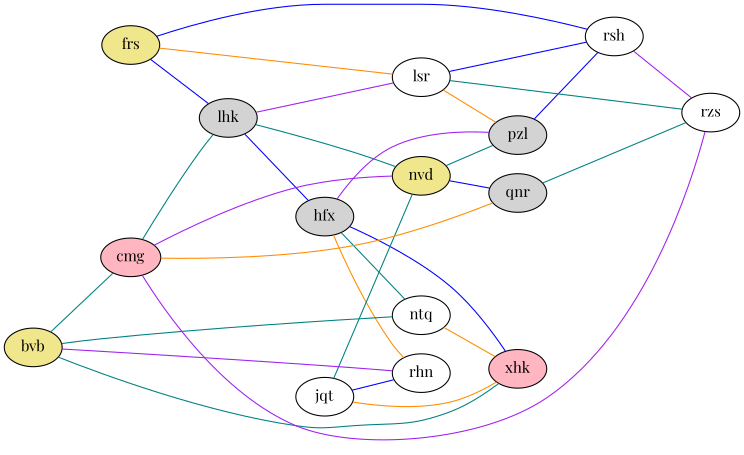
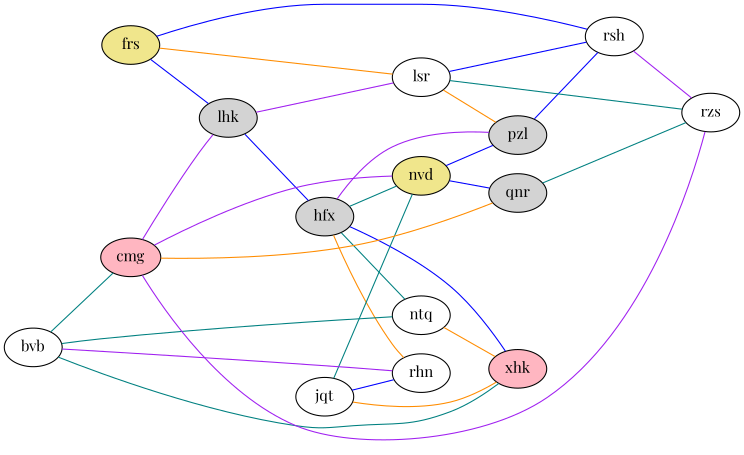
edge "lhk" -- "nvd": now "hfx" -- "nvd"
edge "pzl" -- "nvd": color teal -> blue
edge "lhk" -- "cmg": color teal -> purple
node "bvb": fillcolor khaki -> white
